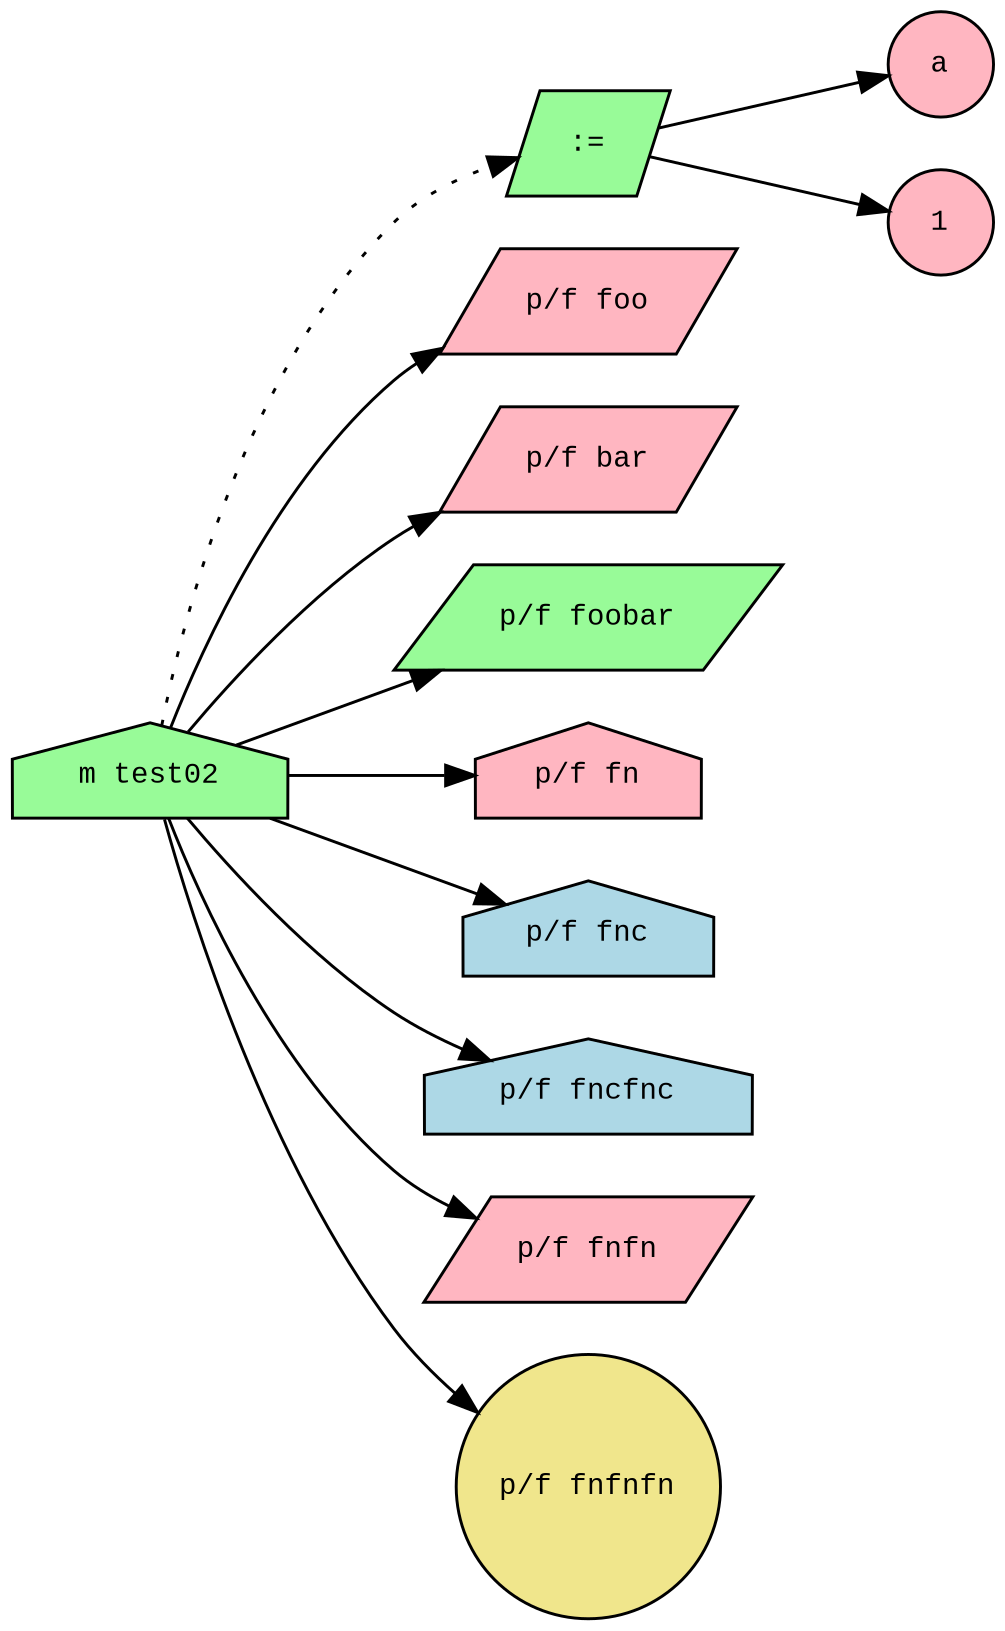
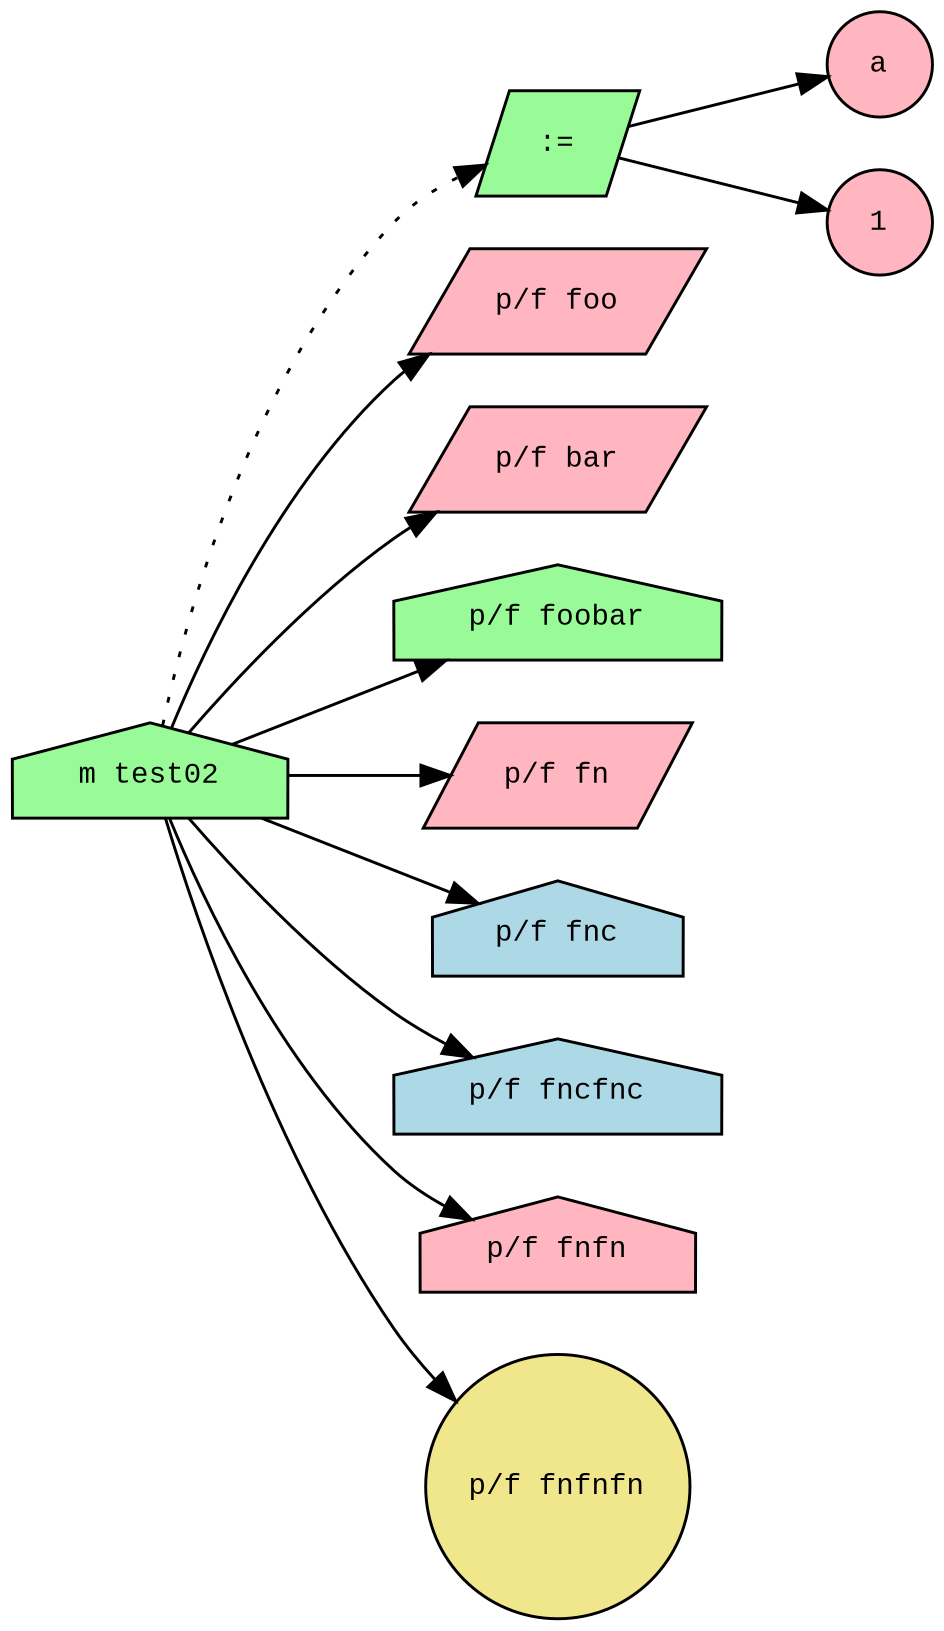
node "p/f foobar": shape parallelogram -> house
node "p/f fn": shape house -> parallelogram
node "p/f fnfn": shape parallelogram -> house
